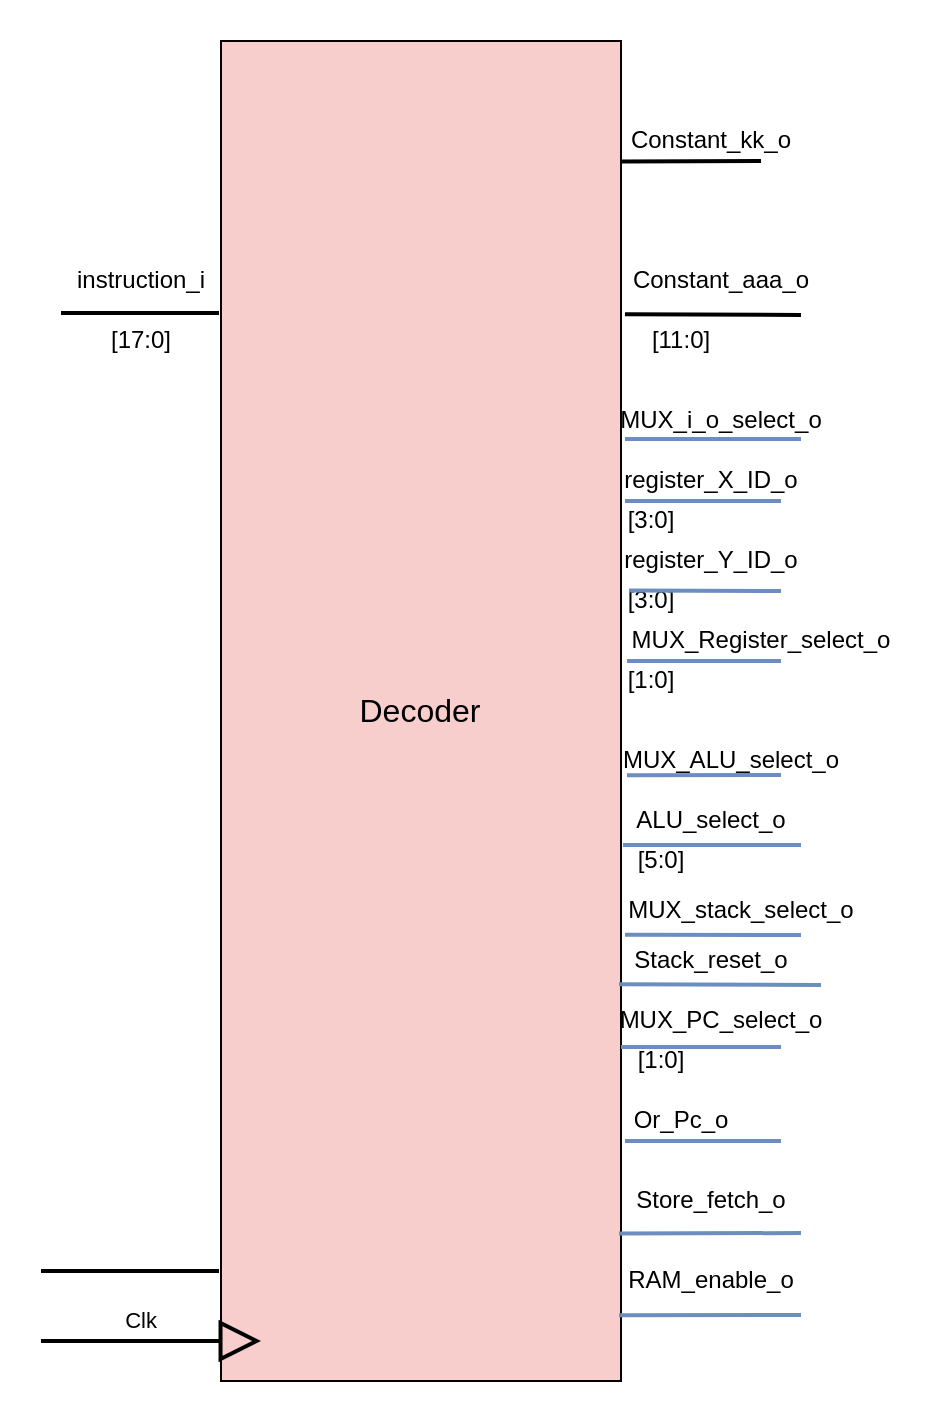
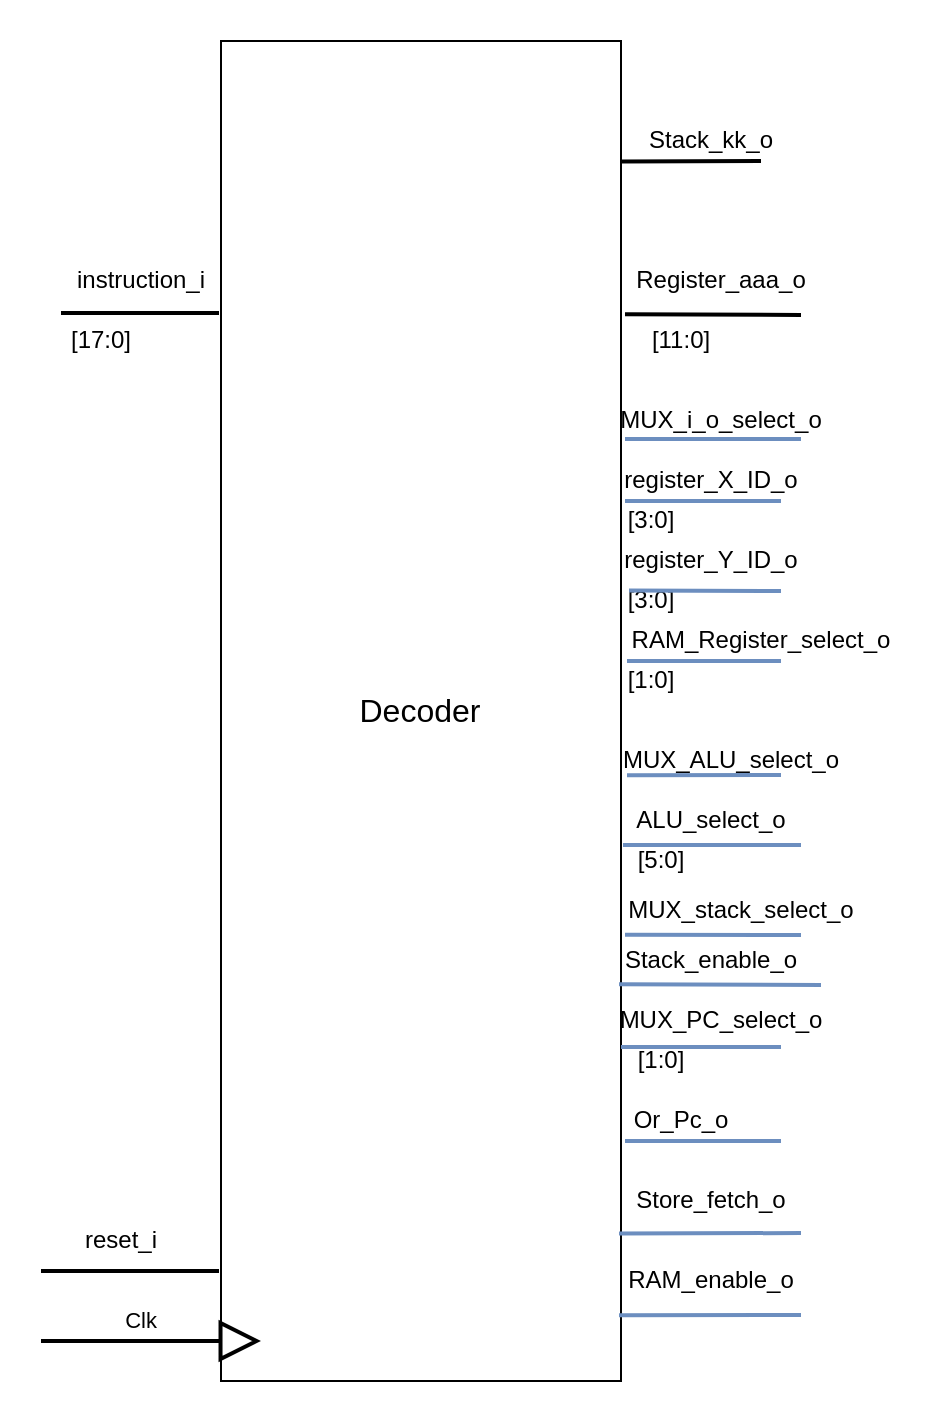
node "Constant_kk_o": label "Constant_kk_o" -> "Stack_kk_o"
node "Constant_aaa_o": label "Constant_aaa_o" -> "Register_aaa_o"
node "[17:0]": moved (141, 341) -> (101, 341)
node "MUX_Register_select_o": label "MUX_Register_select_o" -> "RAM_Register_select_o"
node "Decoder": fillcolor #f8cecc -> #ffffff
node "Stack_reset_o": label "Stack_reset_o" -> "Stack_enable_o"
node "reset_i": added
